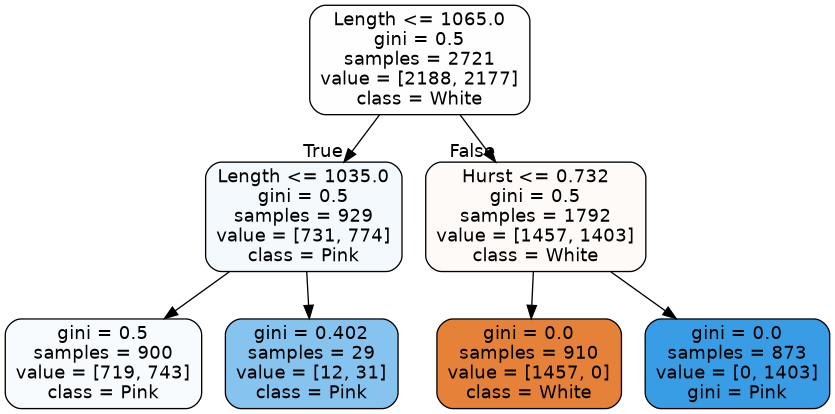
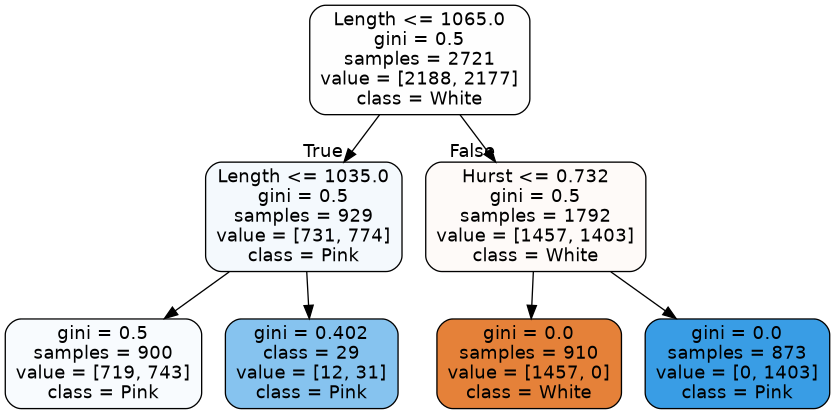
node "gini = 0.402 samples = 29 value = [12, 31] class = Pink": label "gini = 0.402 samples = 29 value = [12, 31] class = Pink" -> "gini = 0.402 class = 29 value = [12, 31] class = Pink"
node "gini = 0.0 samples = 873 value = [0, 1403] gini = Pink": label "gini = 0.0 samples = 873 value = [0, 1403] gini = Pink" -> "gini = 0.0 samples = 873 value = [0, 1403] class = Pink"
